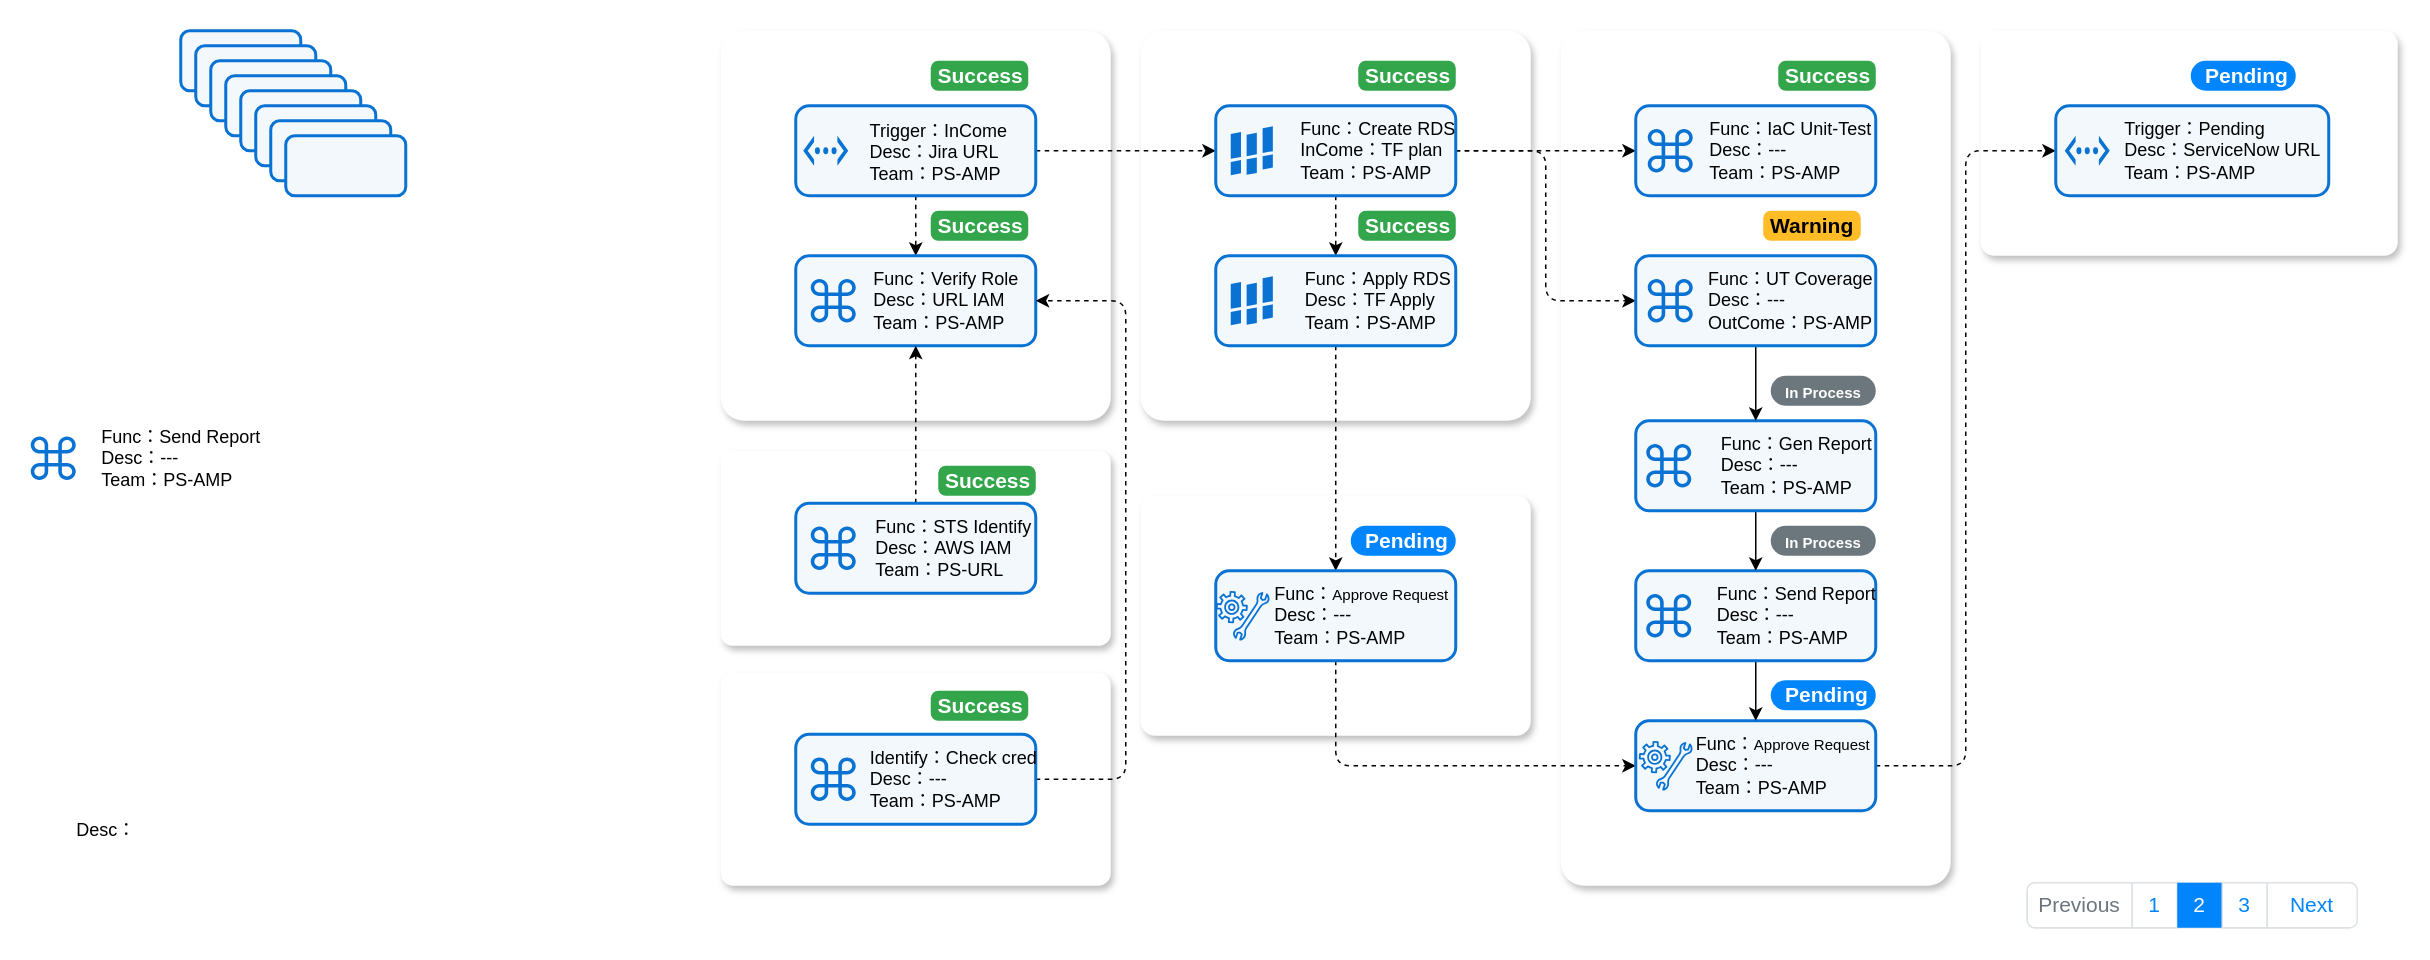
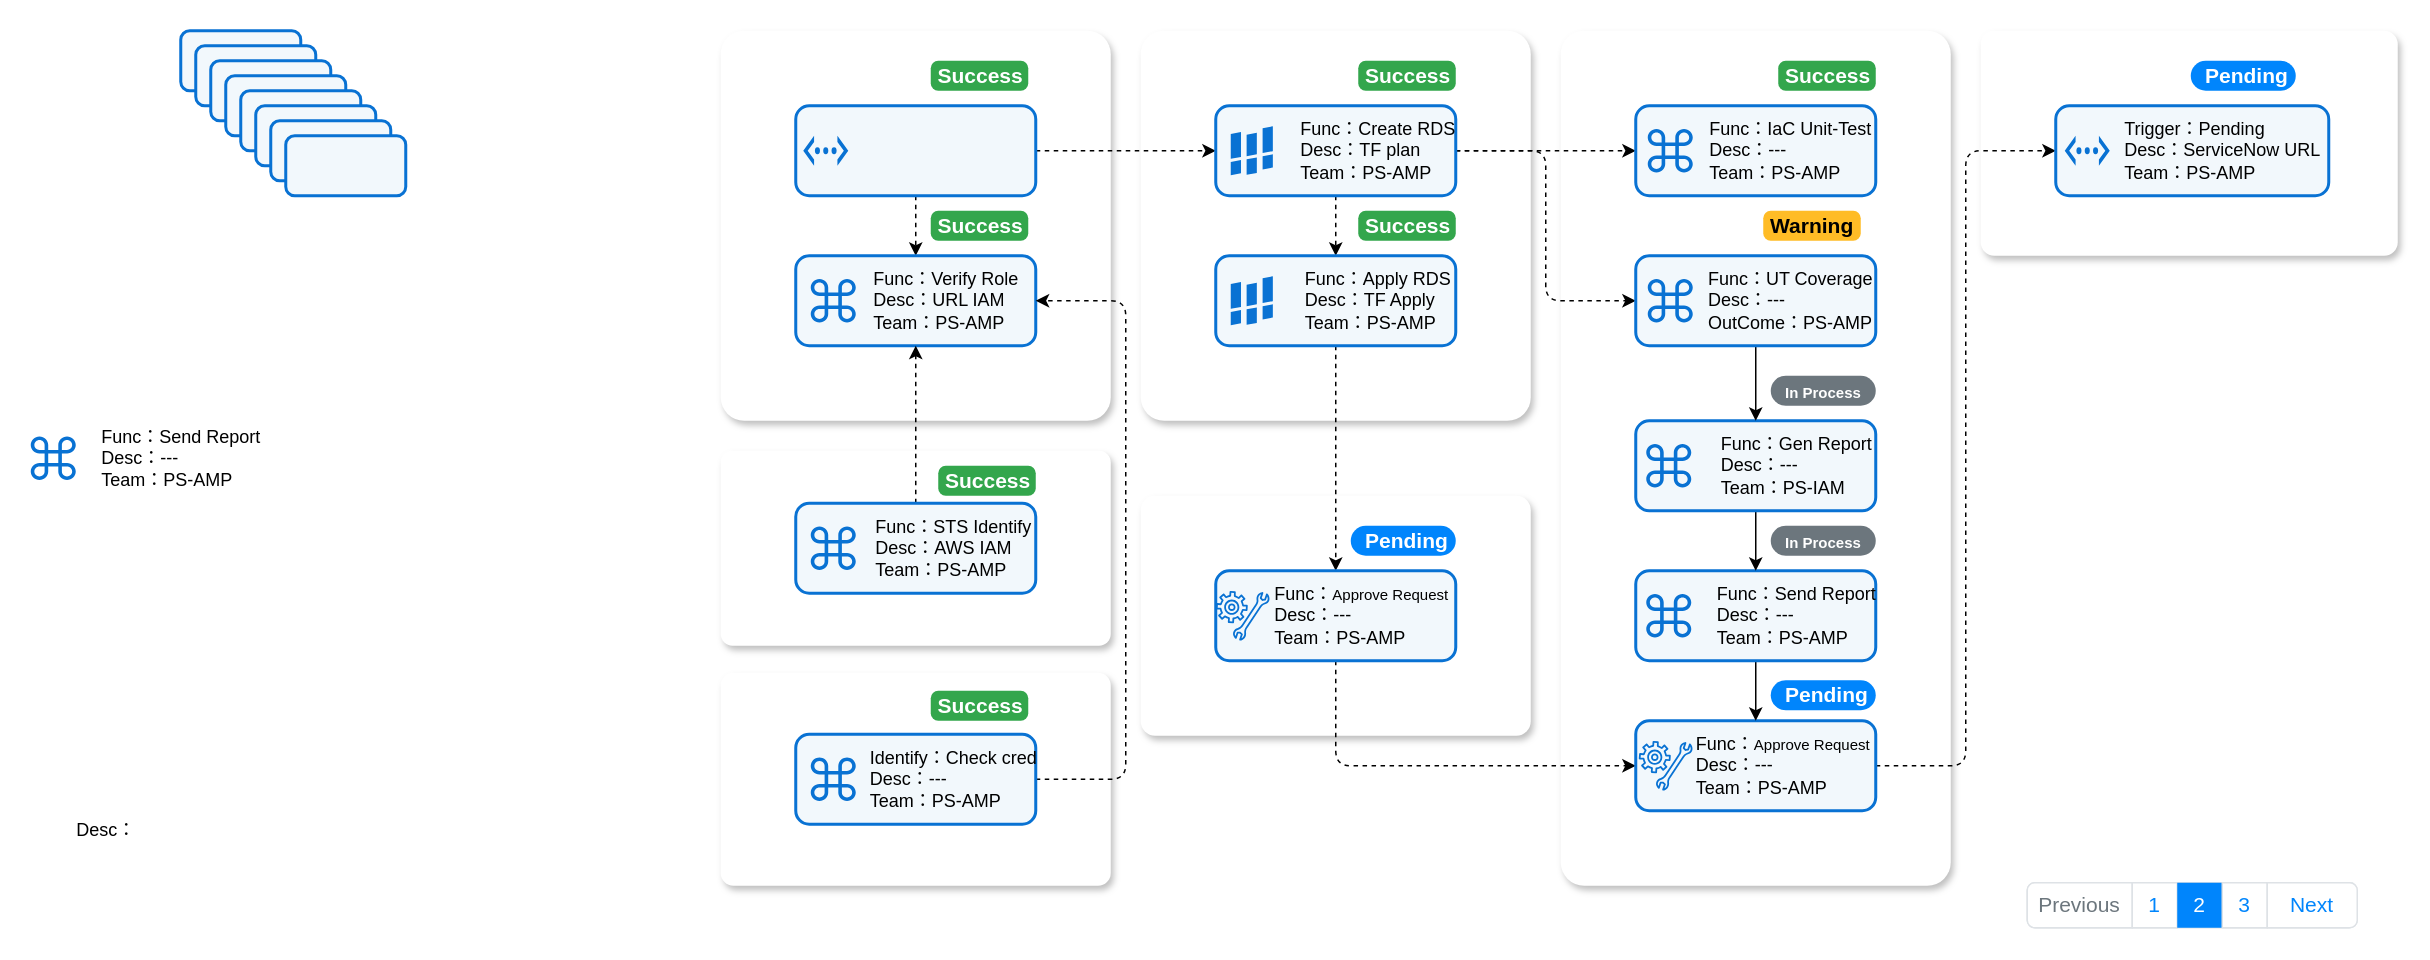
node "Func：Create RDS InCome：TF plan Team：PS-AMP": label "Func：Create RDS InCome：TF plan Team：PS-AMP" -> "Func：Create RDS Desc：TF plan Team：PS-AMP"
node "Trigger：InCome Desc：Jira URL Team：PS-AMP": removed
node "Func：Gen Report Desc：--- Team：PS-AMP": label "Func：Gen Report Desc：--- Team：PS-AMP" -> "Func：Gen Report Desc：--- Team：PS-IAM"
node "Func：STS Identify Desc：AWS IAM Team：PS-URL": label "Func：STS Identify Desc：AWS IAM Team：PS-URL" -> "Func：STS Identify Desc：AWS IAM Team：PS-AMP"
